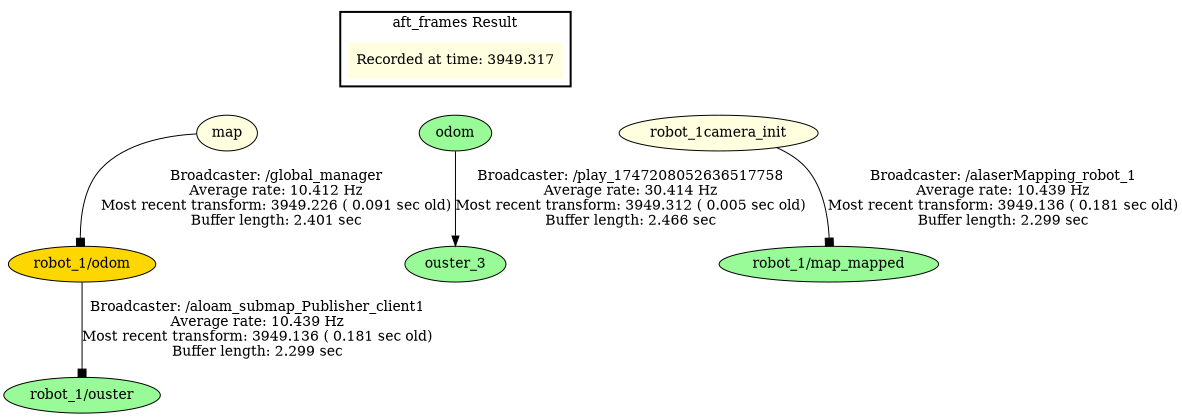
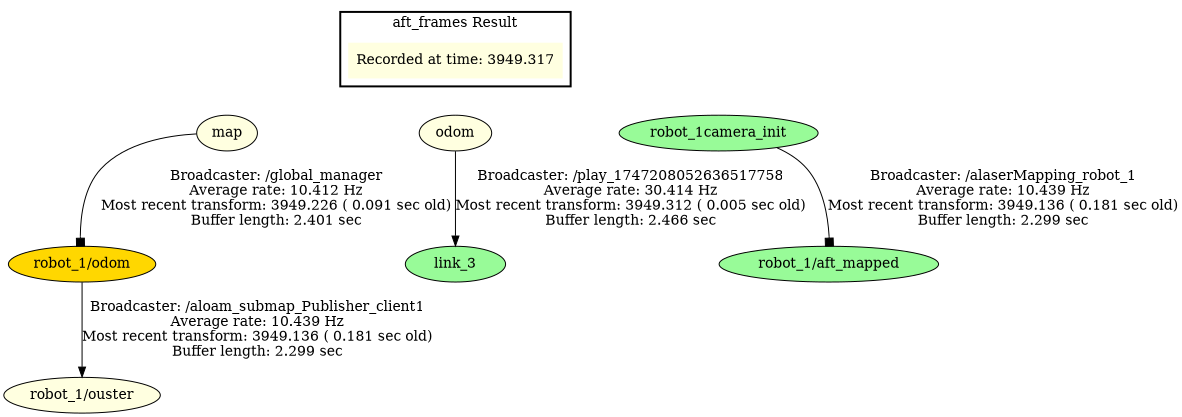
node "odom": fillcolor palegreen -> lightyellow
node "robot_1camera_init": fillcolor lightyellow -> palegreen
node "ouster_3": label "ouster_3" -> "link_3"
node "robot_1/map_mapped": label "robot_1/map_mapped" -> "robot_1/aft_mapped"
edge "robot_1/odom" -> "robot_1/ouster": arrowhead box -> normal
node "robot_1/ouster": fillcolor palegreen -> lightyellow
